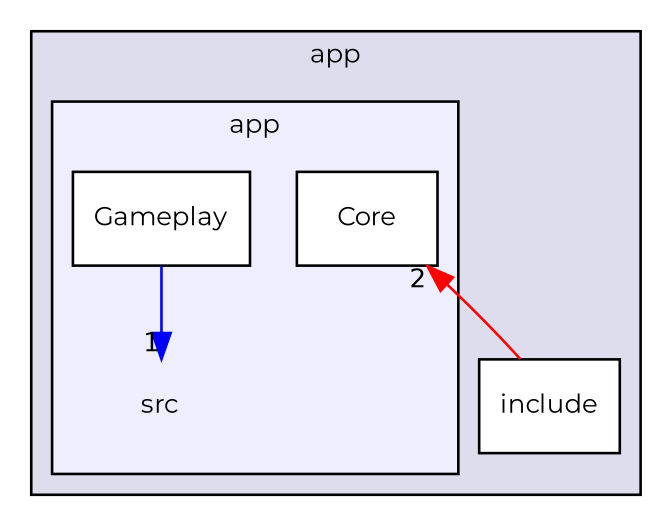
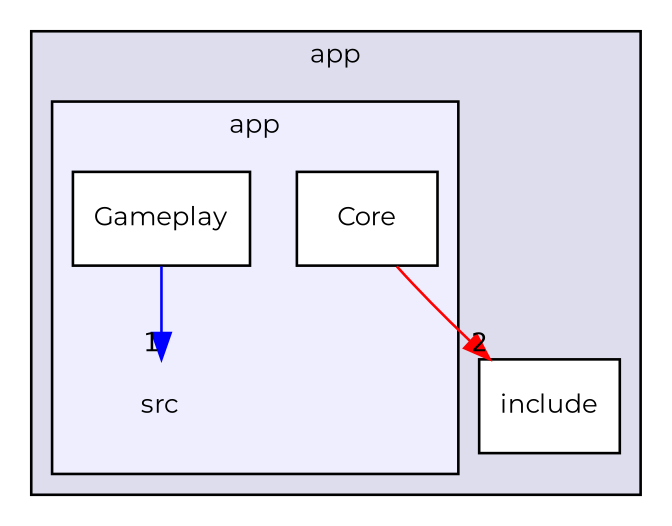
edge "include" -> "Core": reversed
